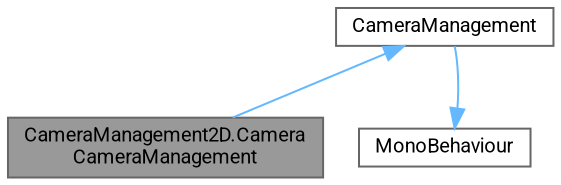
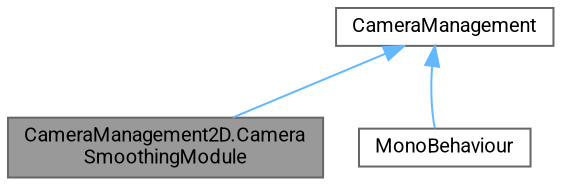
edge "CameraManagement" -> "MonoBehaviour": reversed
node "CameraManagement2D.Camera CameraManagement": label "CameraManagement2D.Camera CameraManagement" -> "CameraManagement2D.Camera SmoothingModule"
